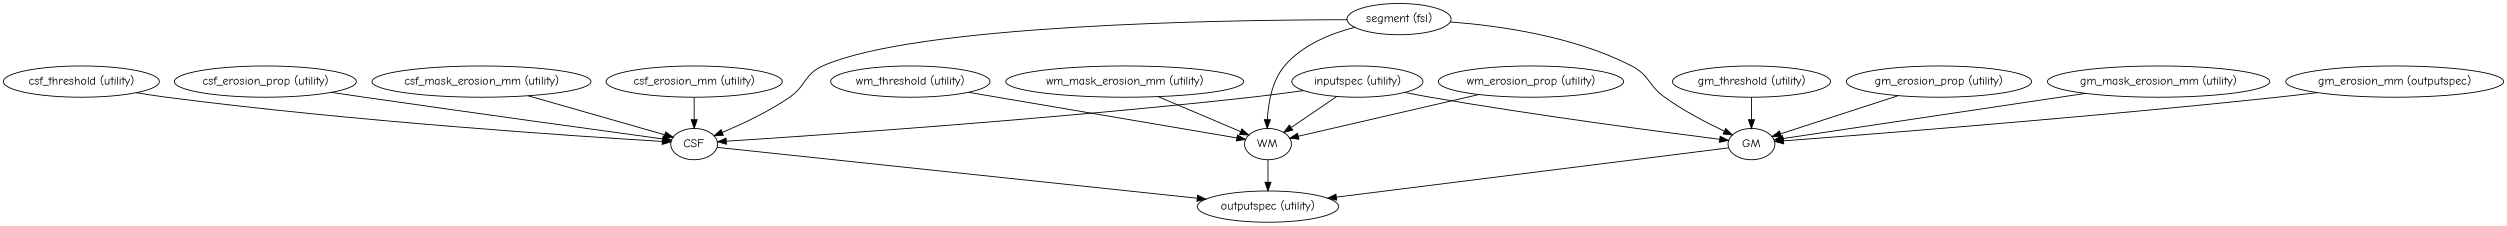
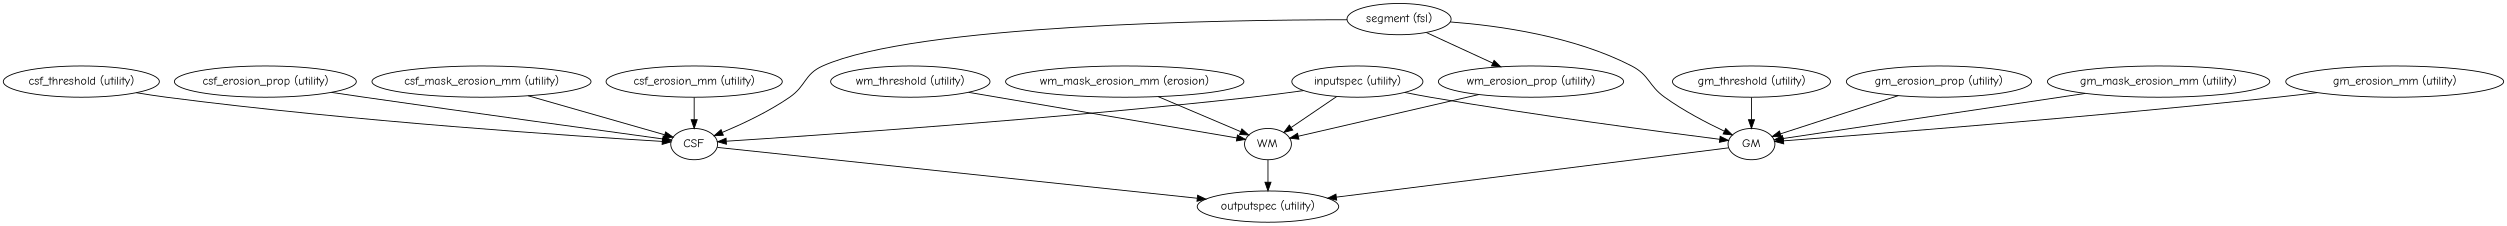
edge "segment (fsl)" -> "WM": now "segment (fsl)" -> "wm_erosion_prop (utility)"
node "wm_mask_erosion_mm (utility)": label "wm_mask_erosion_mm (utility)" -> "wm_mask_erosion_mm (erosion)"
node "gm_erosion_mm (outputspec)": label "gm_erosion_mm (outputspec)" -> "gm_erosion_mm (utility)"
